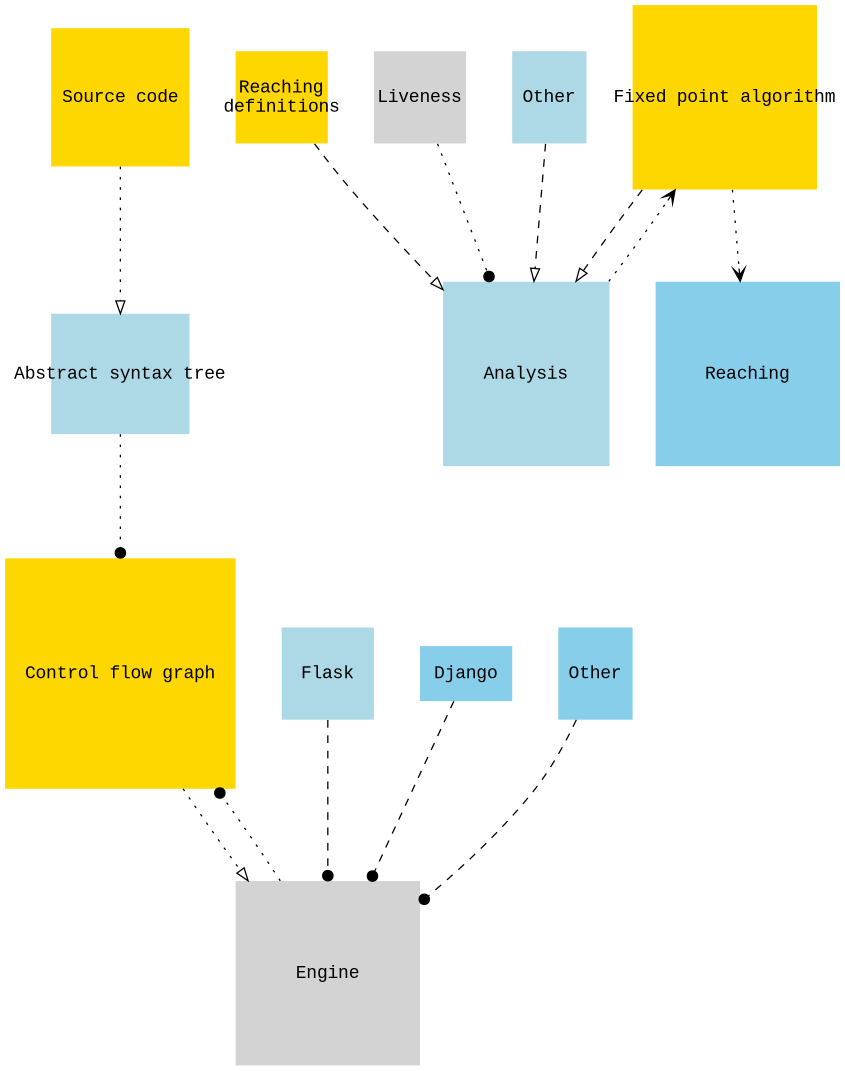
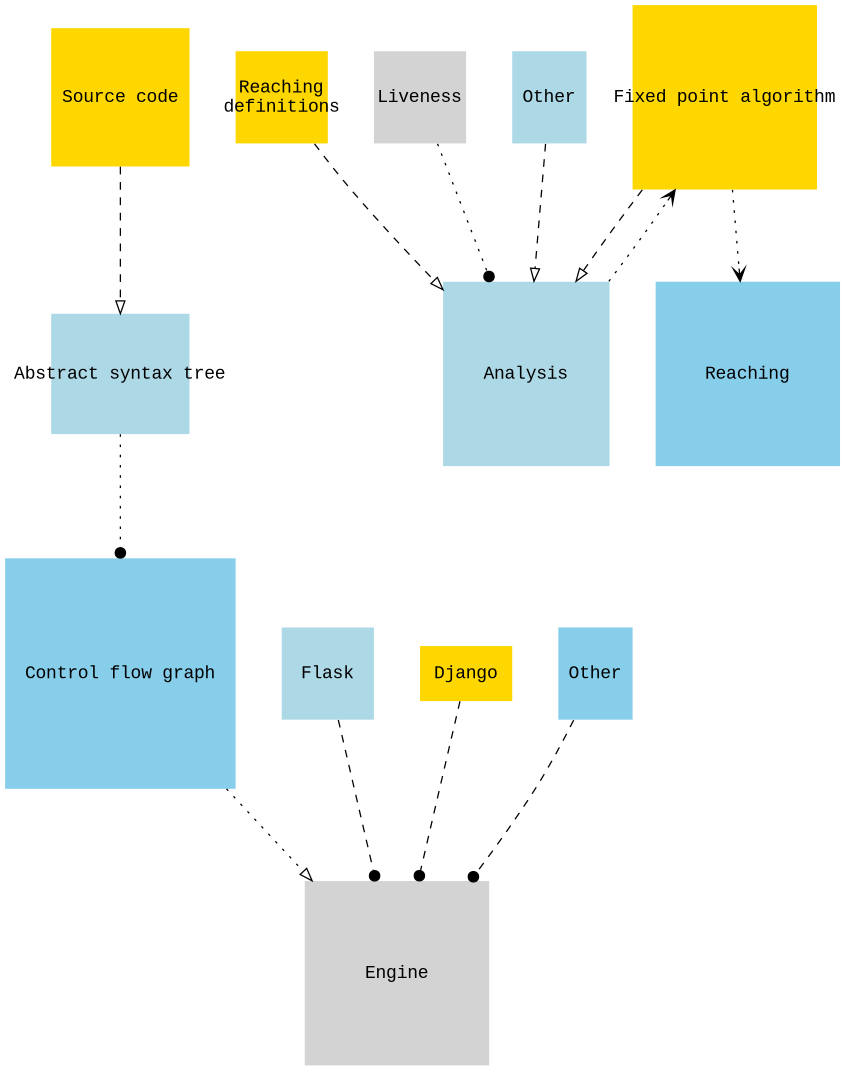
edge "Source code" -> "Abstract syntax tree": style dotted -> dashed
node "Control flow graph": fillcolor gold -> skyblue
node "Django": fillcolor skyblue -> gold
edge "Engine" -> "Control flow graph": removed
